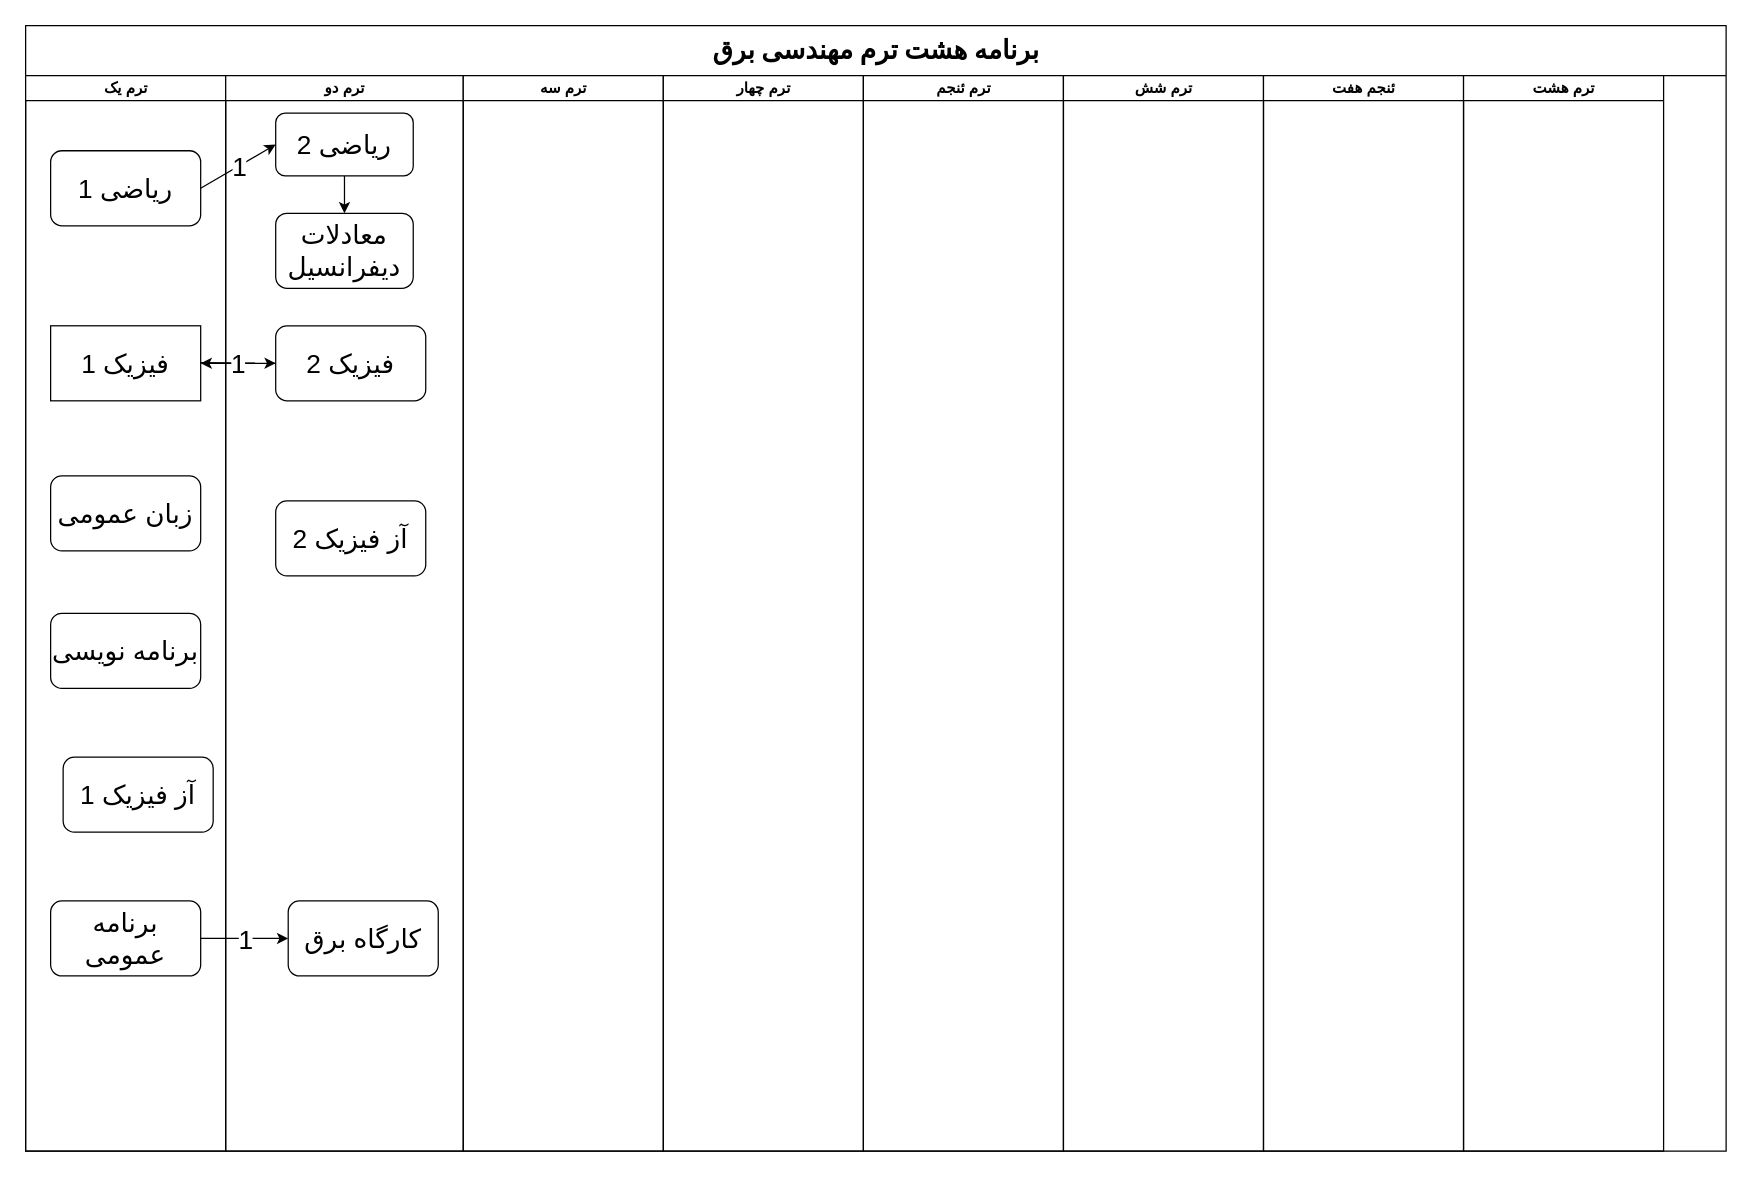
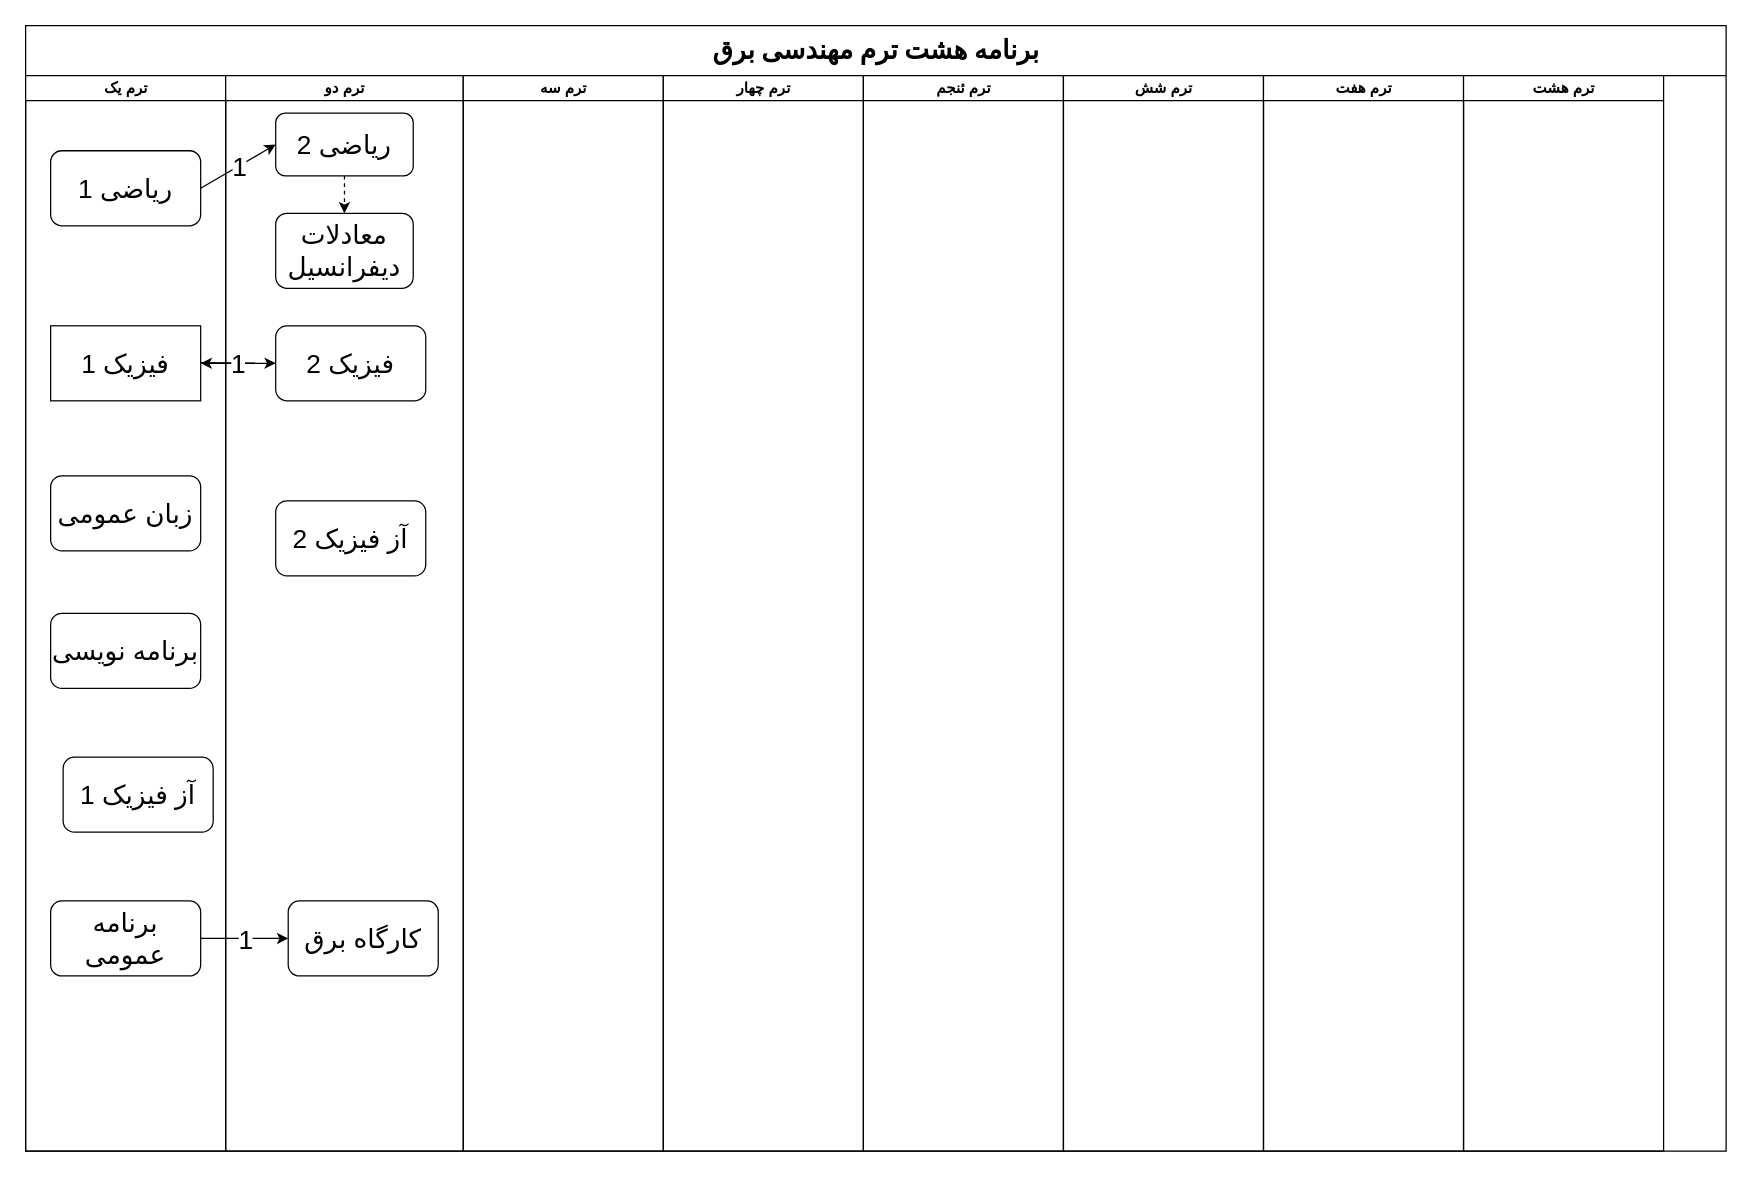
node "ئنجم هفت": label "ئنجم هفت" -> "ترم هفت"
edge "ریاضی 2" -> "معادلات دیفرانسیل": style solid -> dashed
